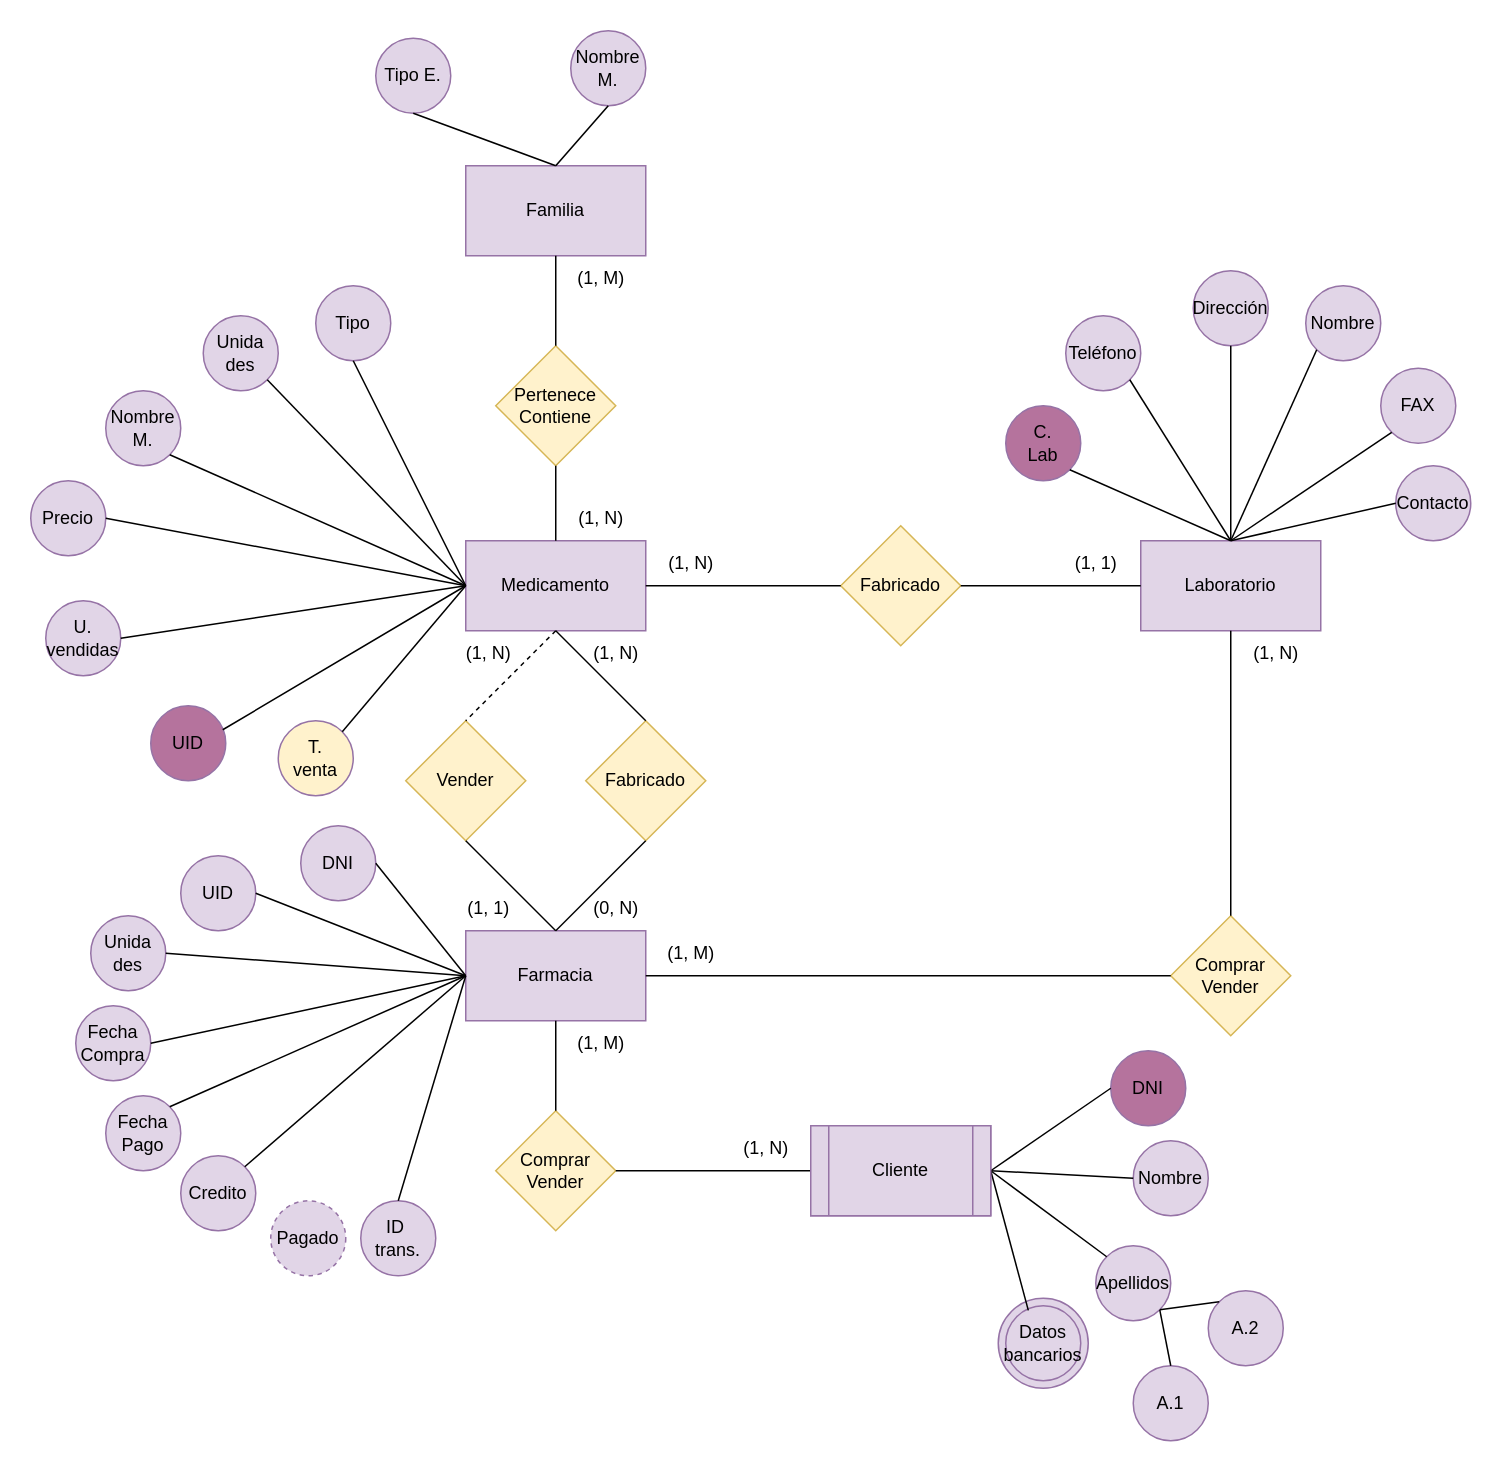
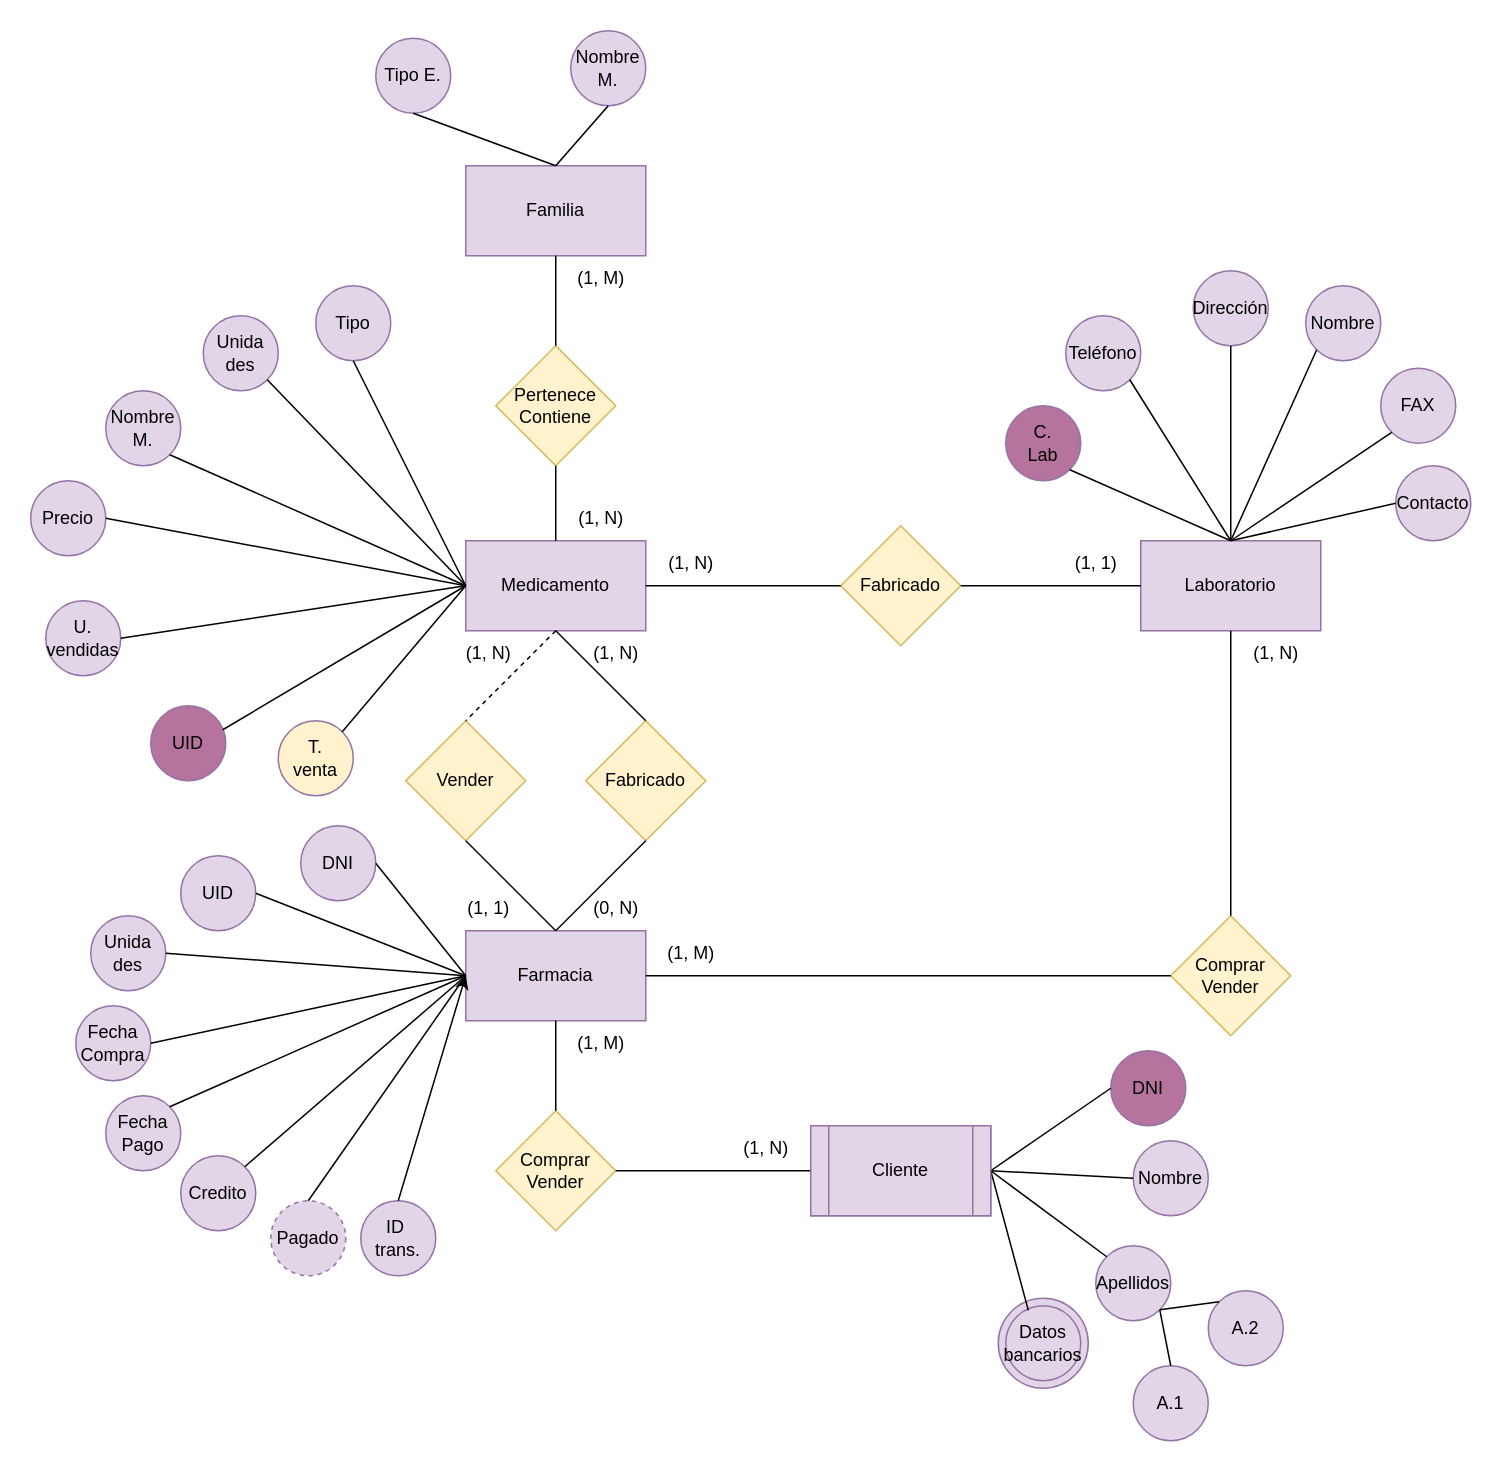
edge "Farmacia" -- "ID trans.": arrowhead none -> classic
edge "Farmacia" -- "Pagado": added
